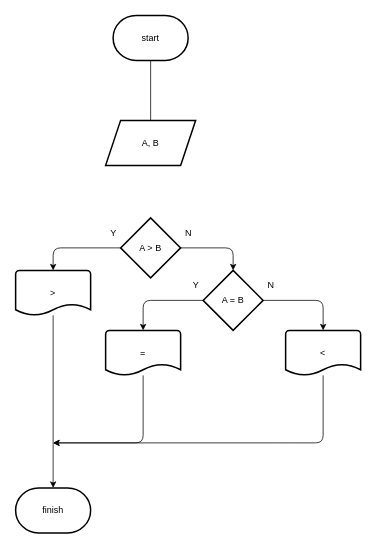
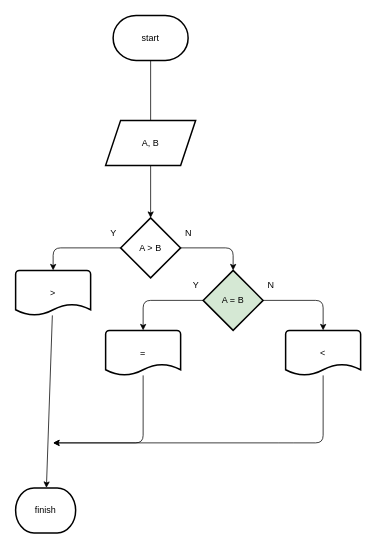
edge "A, B" -> "A > B": added
node "A = B": fillcolor #ffffff -> #d5e8d4
node "finish": size 75x45 -> 60x45
